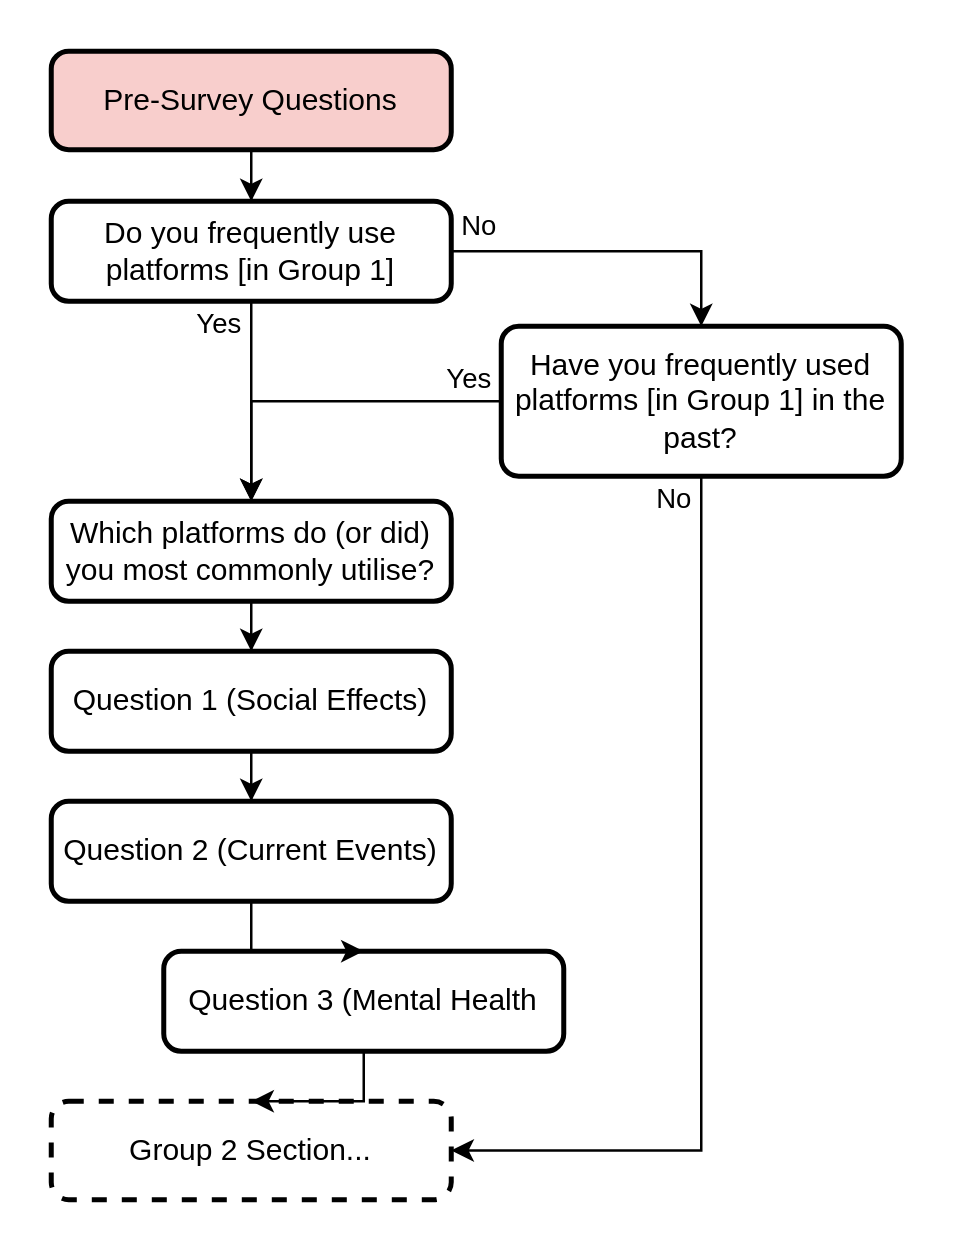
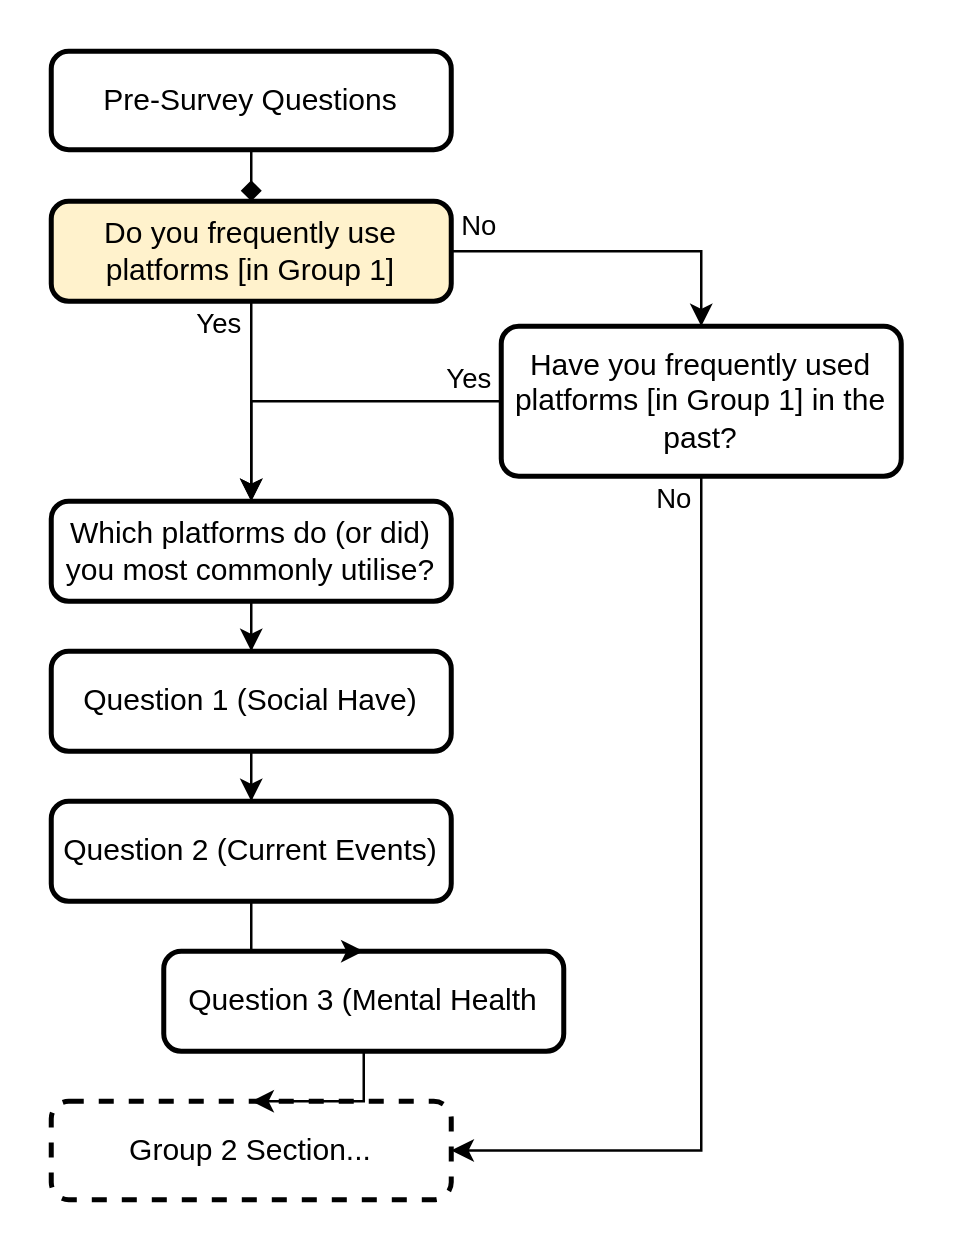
node "Pre-Survey Questions": fillcolor #f8cecc -> #ffffff
edge "Pre-Survey Questions" -> "Do you frequently use platforms [in Group 1]": arrowhead classic -> diamond
node "Do you frequently use platforms [in Group 1]": fillcolor #ffffff -> #fff2cc
node "Question 1 (Social Effects)": label "Question 1 (Social Effects)" -> "Question 1 (Social Have)"
